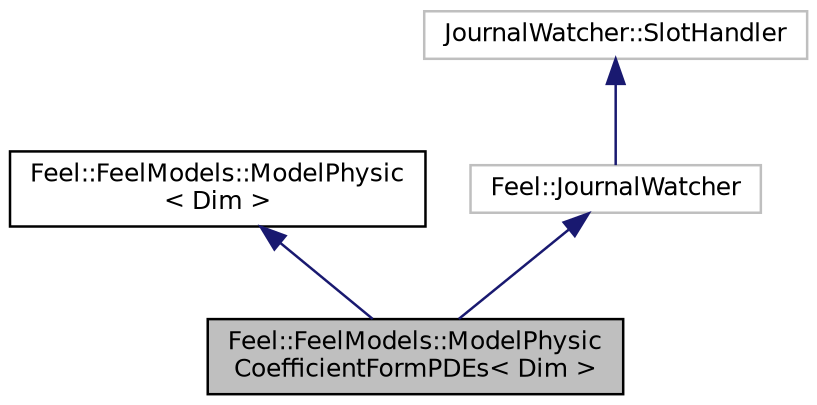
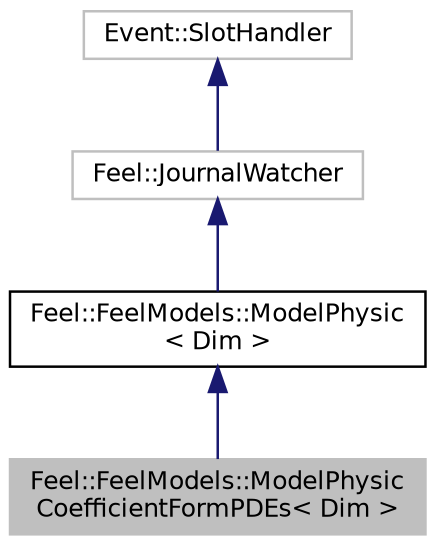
node "JournalWatcher::SlotHandler": label "JournalWatcher::SlotHandler" -> "Event::SlotHandler"
edge "Feel::FeelModels::ModelPhysic CoefficientFormPDEs< Dim >" -> "Feel::JournalWatcher": now "Feel::FeelModels::ModelPhysic < Dim >" -> "Feel::JournalWatcher"
node "Feel::FeelModels::ModelPhysic CoefficientFormPDEs< Dim >": color black -> grey75
